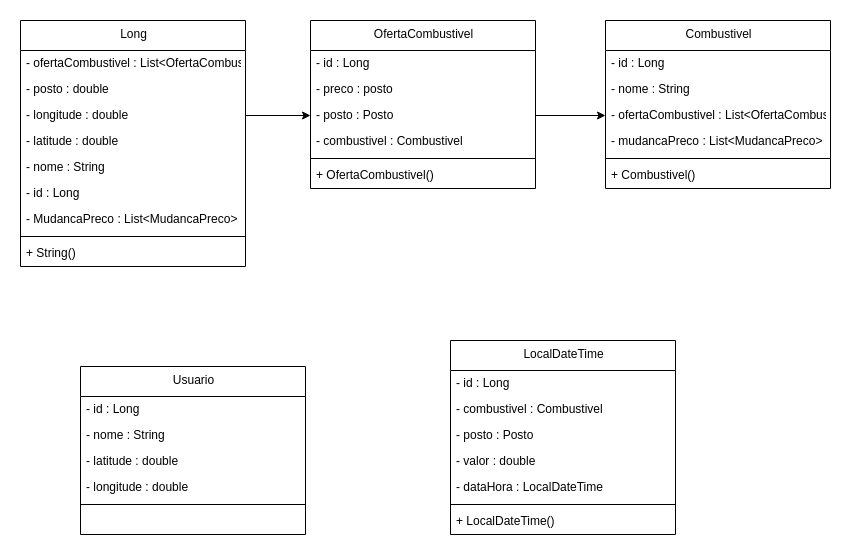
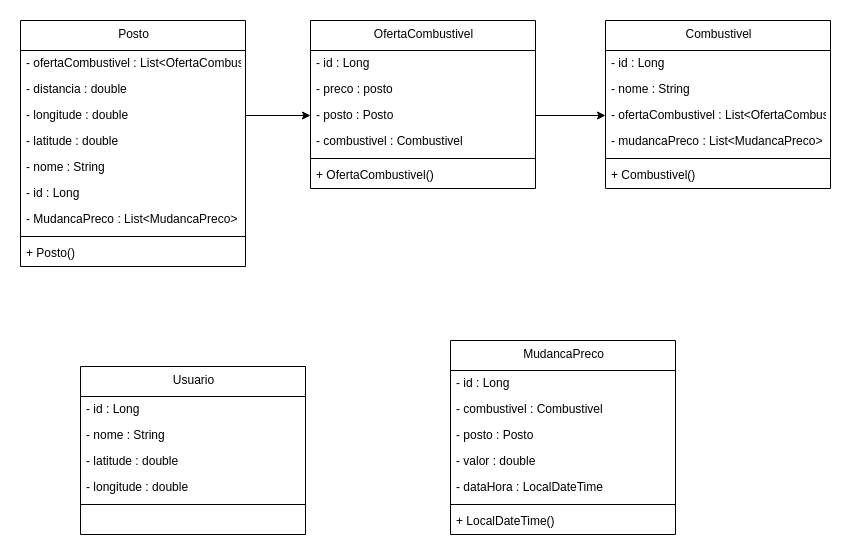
node "Long": label "Long" -> "Posto"
node "- posto : double": label "- posto : double" -> "- distancia : double"
node "+ String()": label "+ String()" -> "+ Posto()"
node "LocalDateTime": label "LocalDateTime" -> "MudancaPreco"
